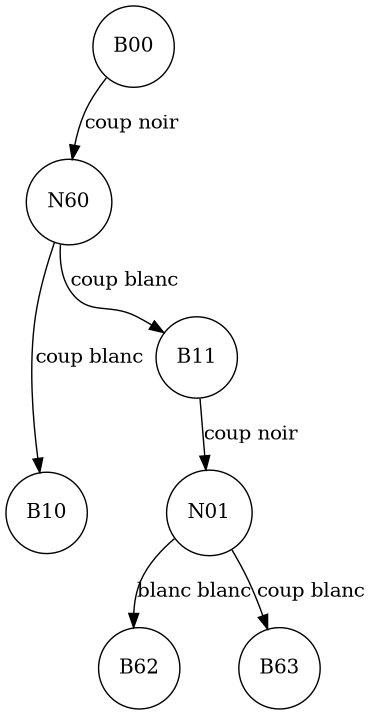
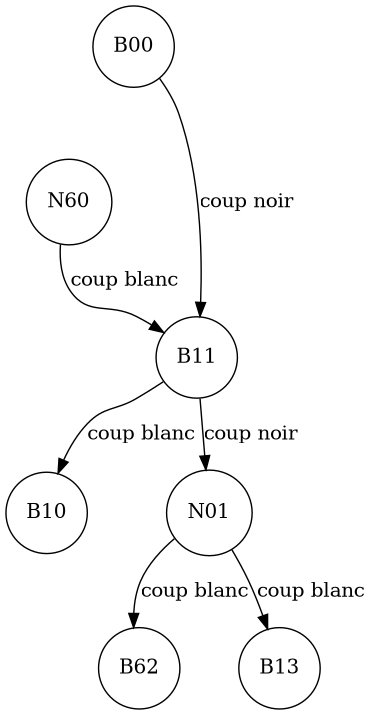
edge "B00" -> "N60": now "B00" -> "B11"
edge "N60" -> "B10": now "B11" -> "B10"
edge "N01" -> "B62": label "blanc blanc" -> "coup blanc"
node "B63": label "B63" -> "B13"
